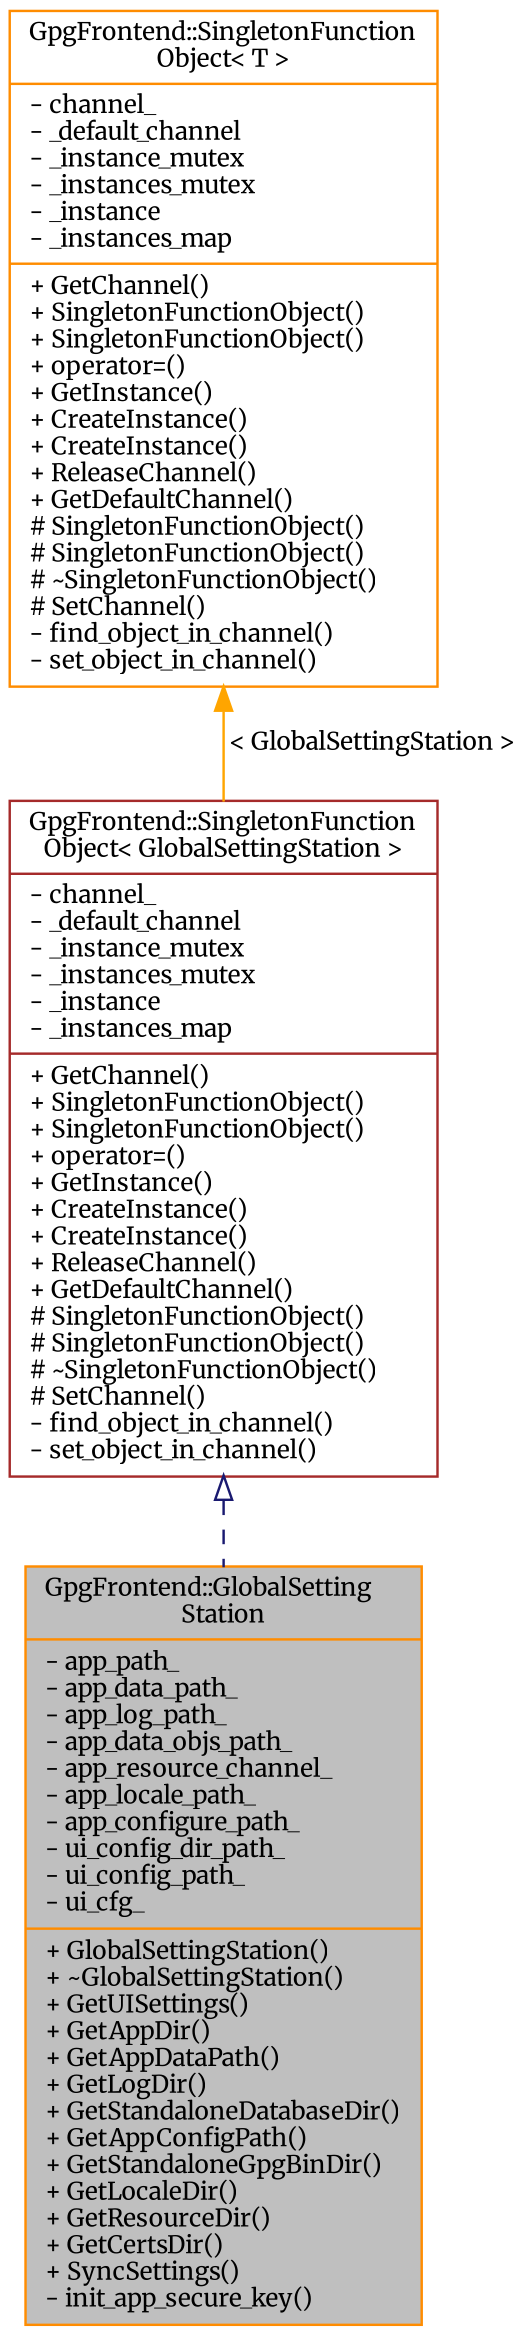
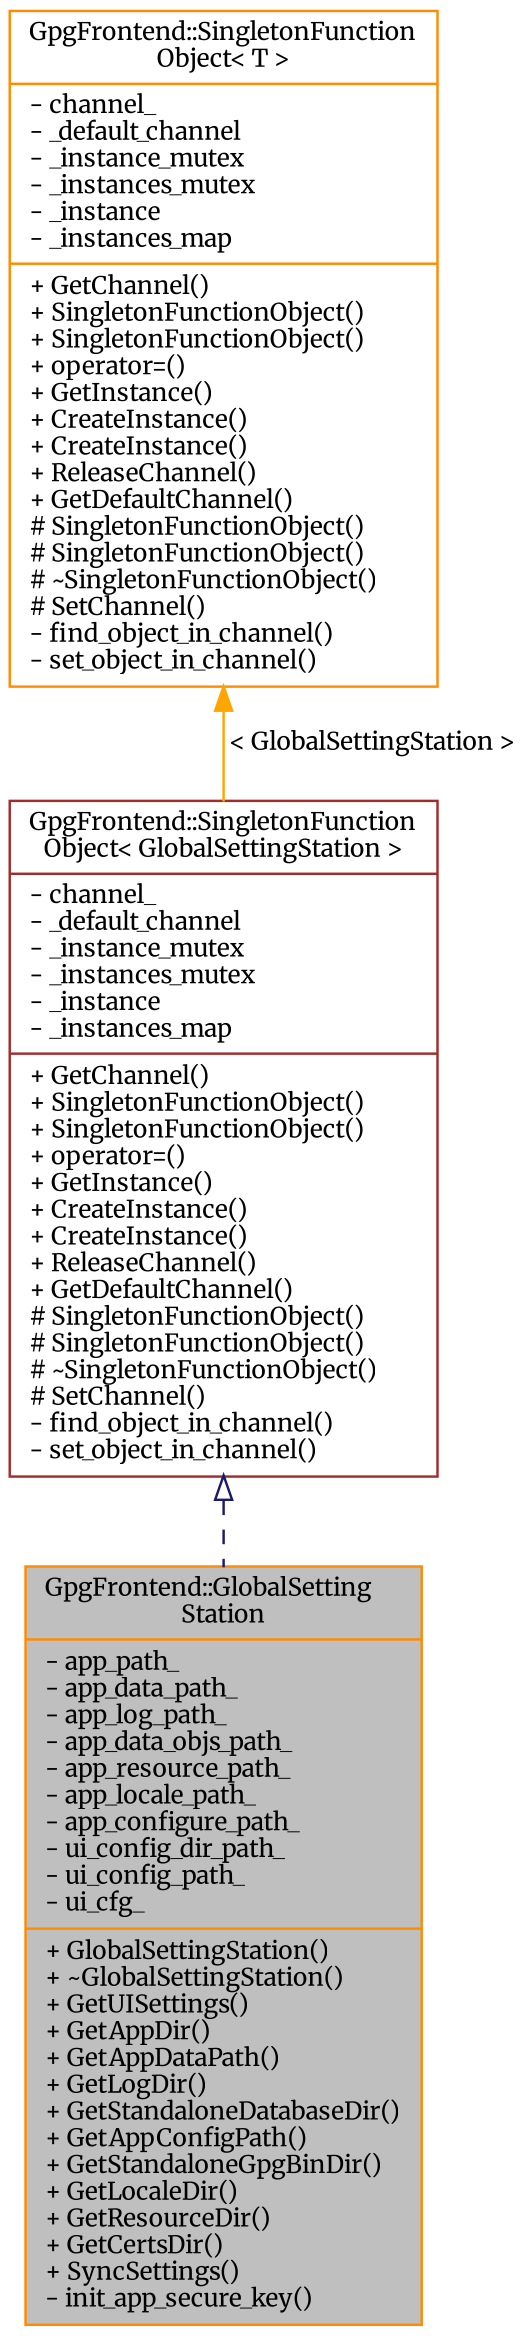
node "GpgFrontend::GlobalSetting": text "- app_resource_channel_" -> "- app_resource_path_"
